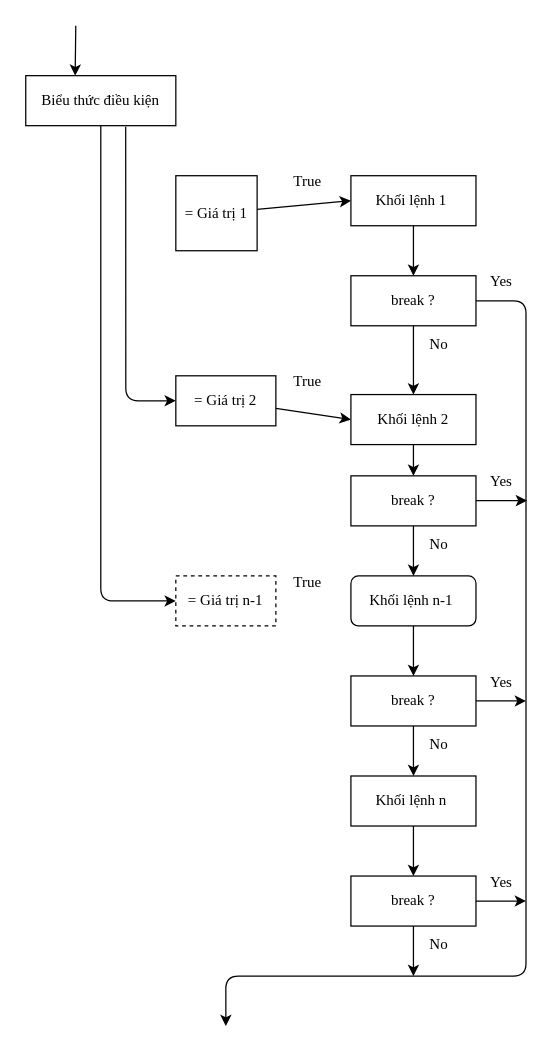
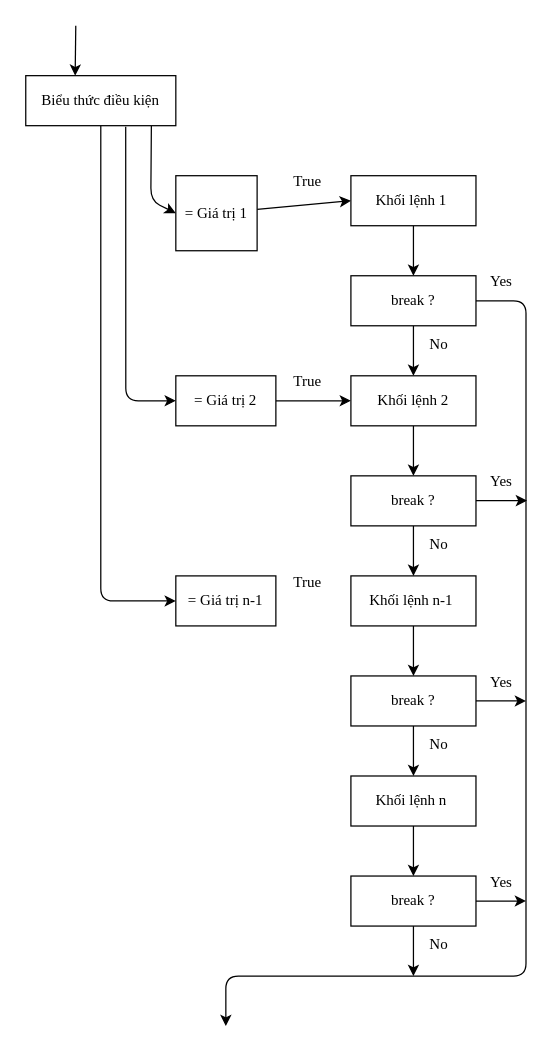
edge "Biểu thức điều kiện" -> "= Giá trị 1": added
node "Khối lệnh 2": moved (413, 419) -> (413, 401)
node "= Giá trị n-1": style dashed -> solid
node "Khối lệnh n-1": shape rounded rectangle -> rectangle
